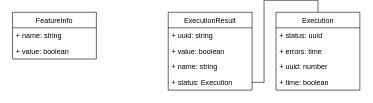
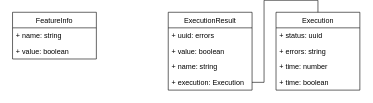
node "+ uuid: string": label "+ uuid: string" -> "+ uuid: errors"
node "+ errors: time": label "+ errors: time" -> "+ errors: string"
node "+ uuid: number": label "+ uuid: number" -> "+ time: number"
node "+ status: Execution": label "+ status: Execution" -> "+ execution: Execution"
